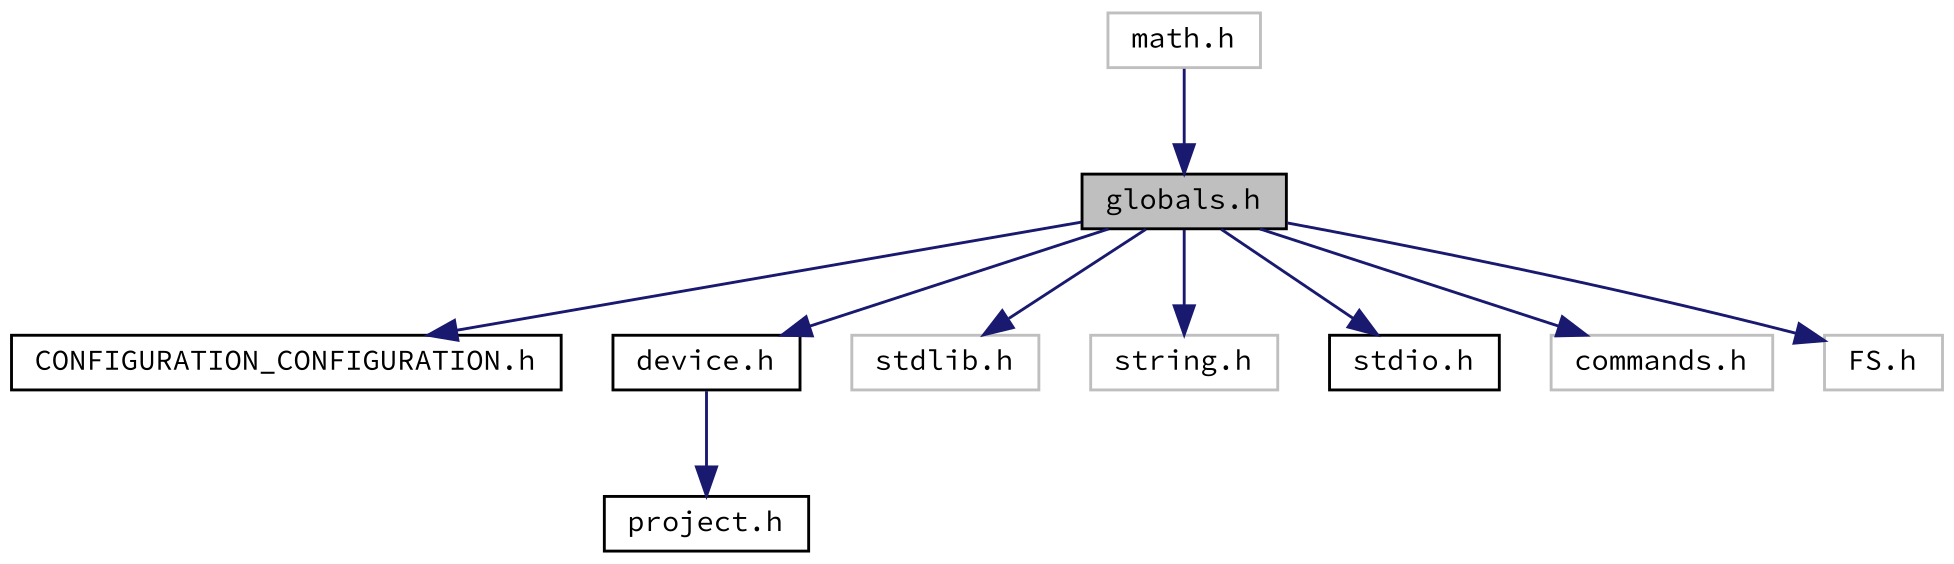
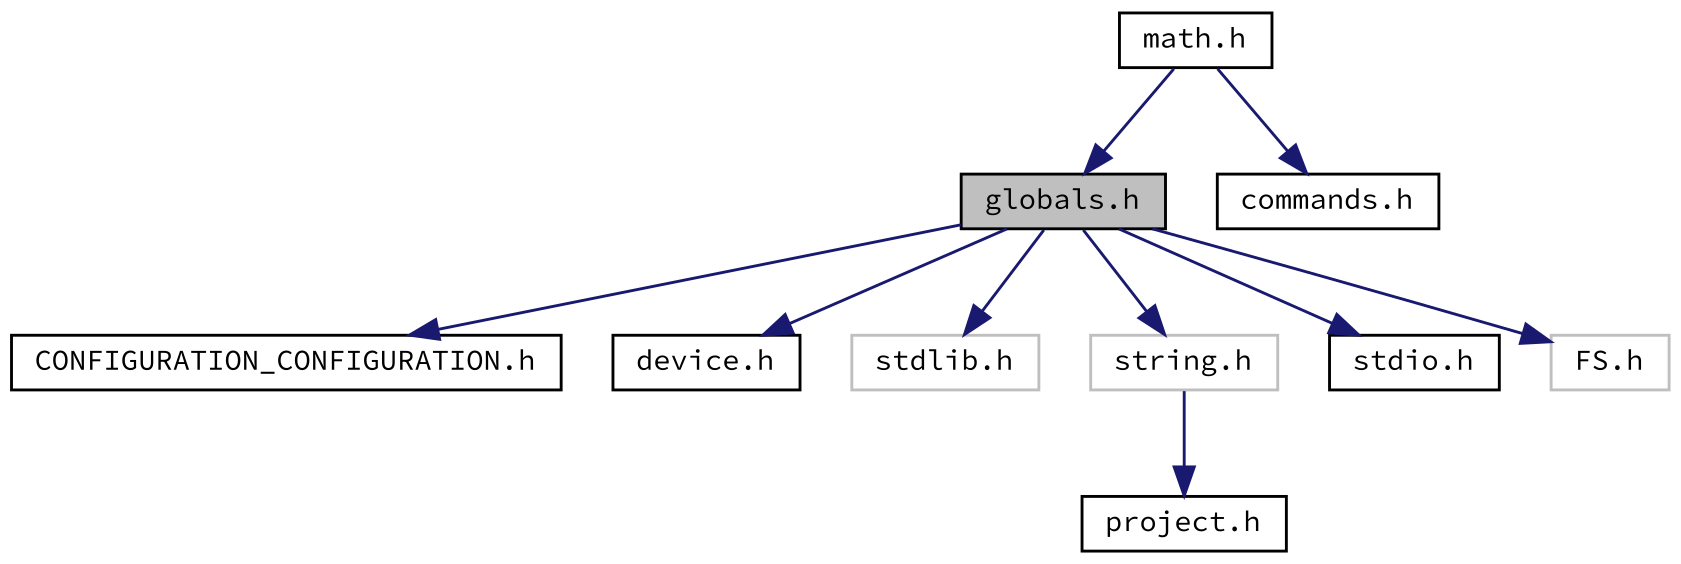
node "math.h": color grey75 -> black
edge "globals.h" -> "commands.h": now "math.h" -> "commands.h"
node "commands.h": color grey75 -> black
edge "device.h" -> "project.h": now "string.h" -> "project.h"
